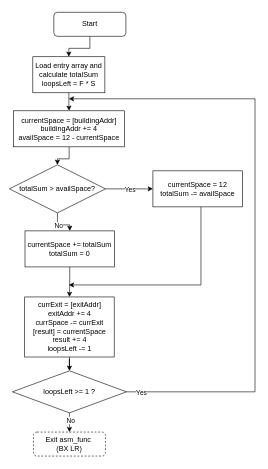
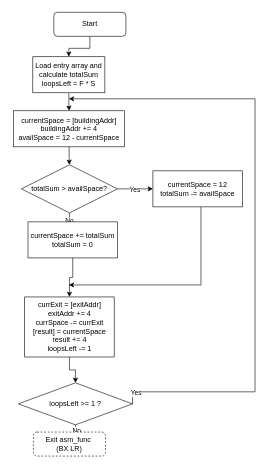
node "totalSum > availSpace?": moved (57, 189) -> (69, 189)
node "currentSpace += totalSum totalSum = 0": moved (70, 249) -> (73, 240)
node "loopsLeft >= 1 ?": moved (69, 392) -> (75, 404)
